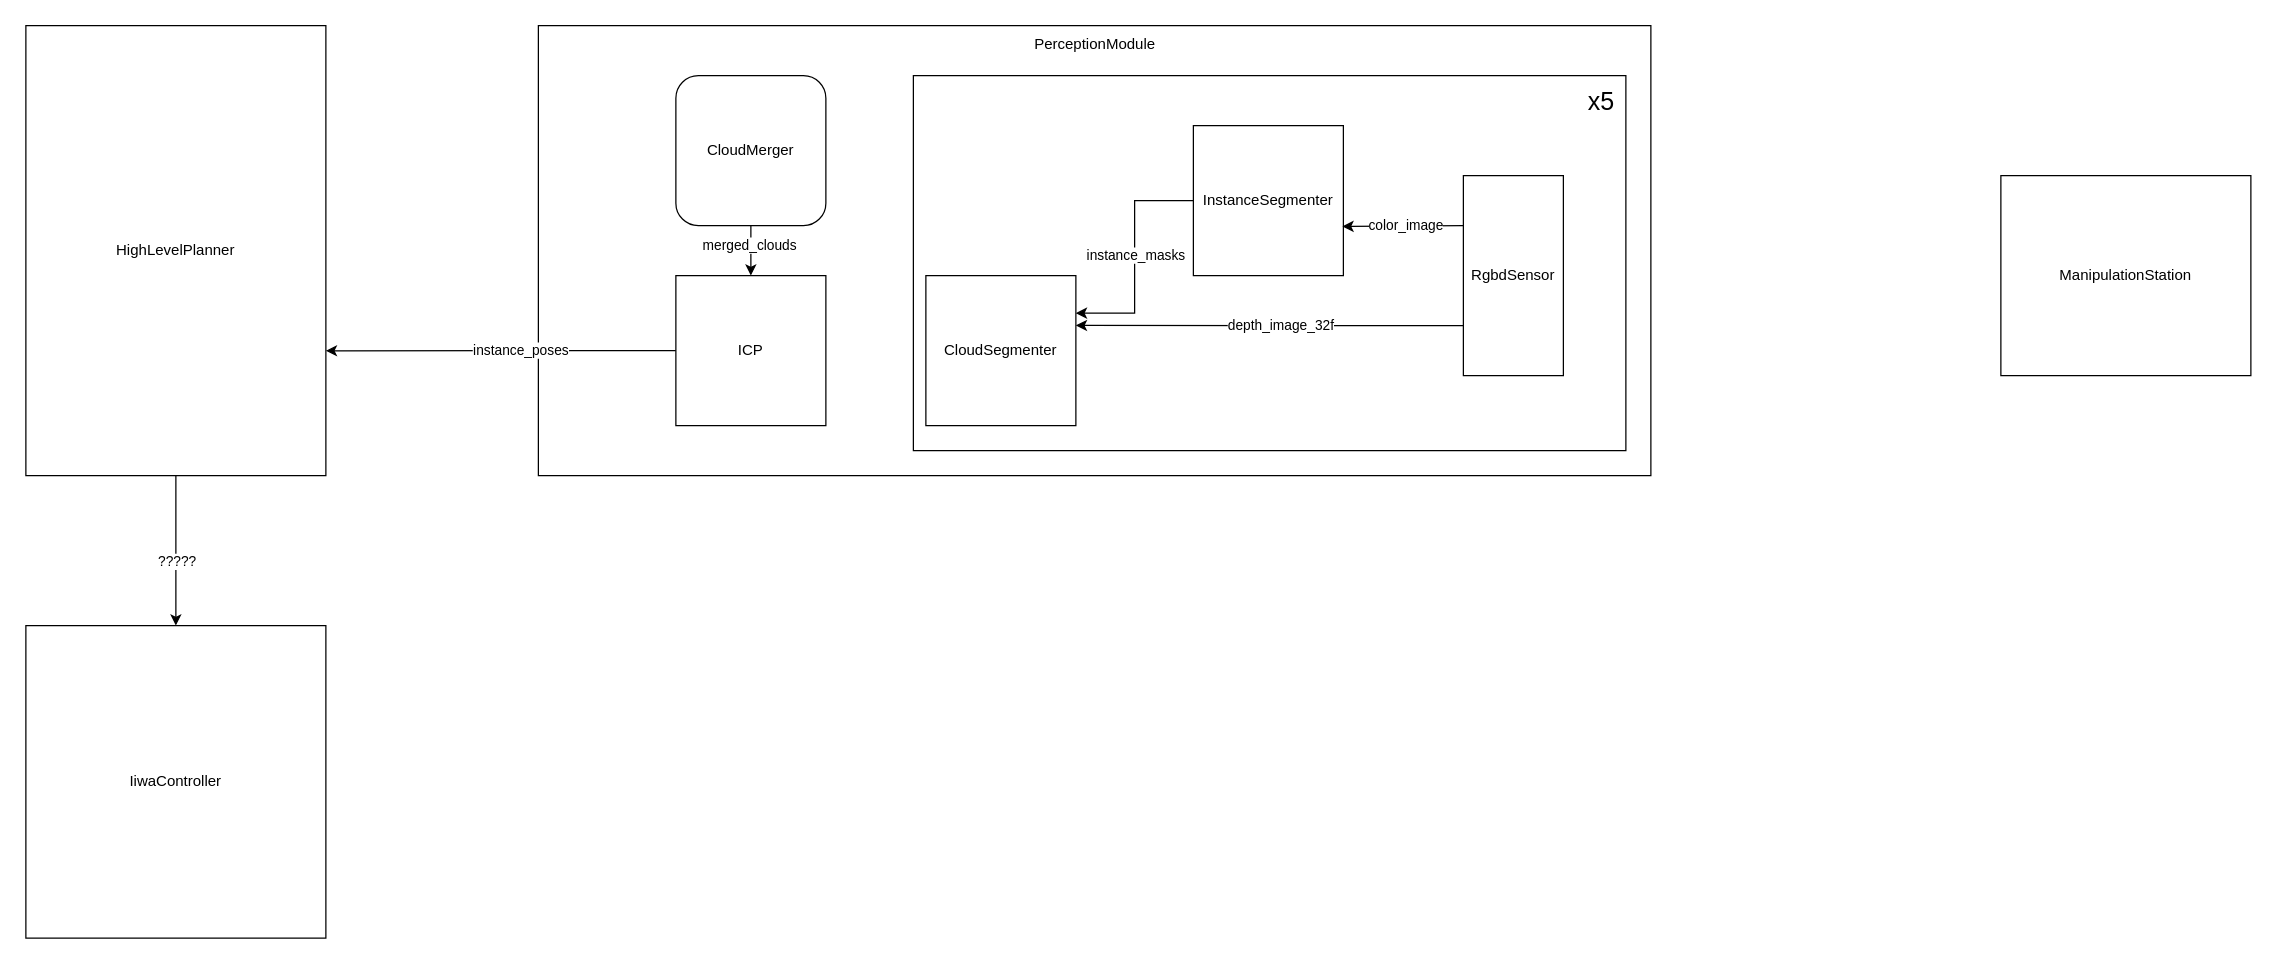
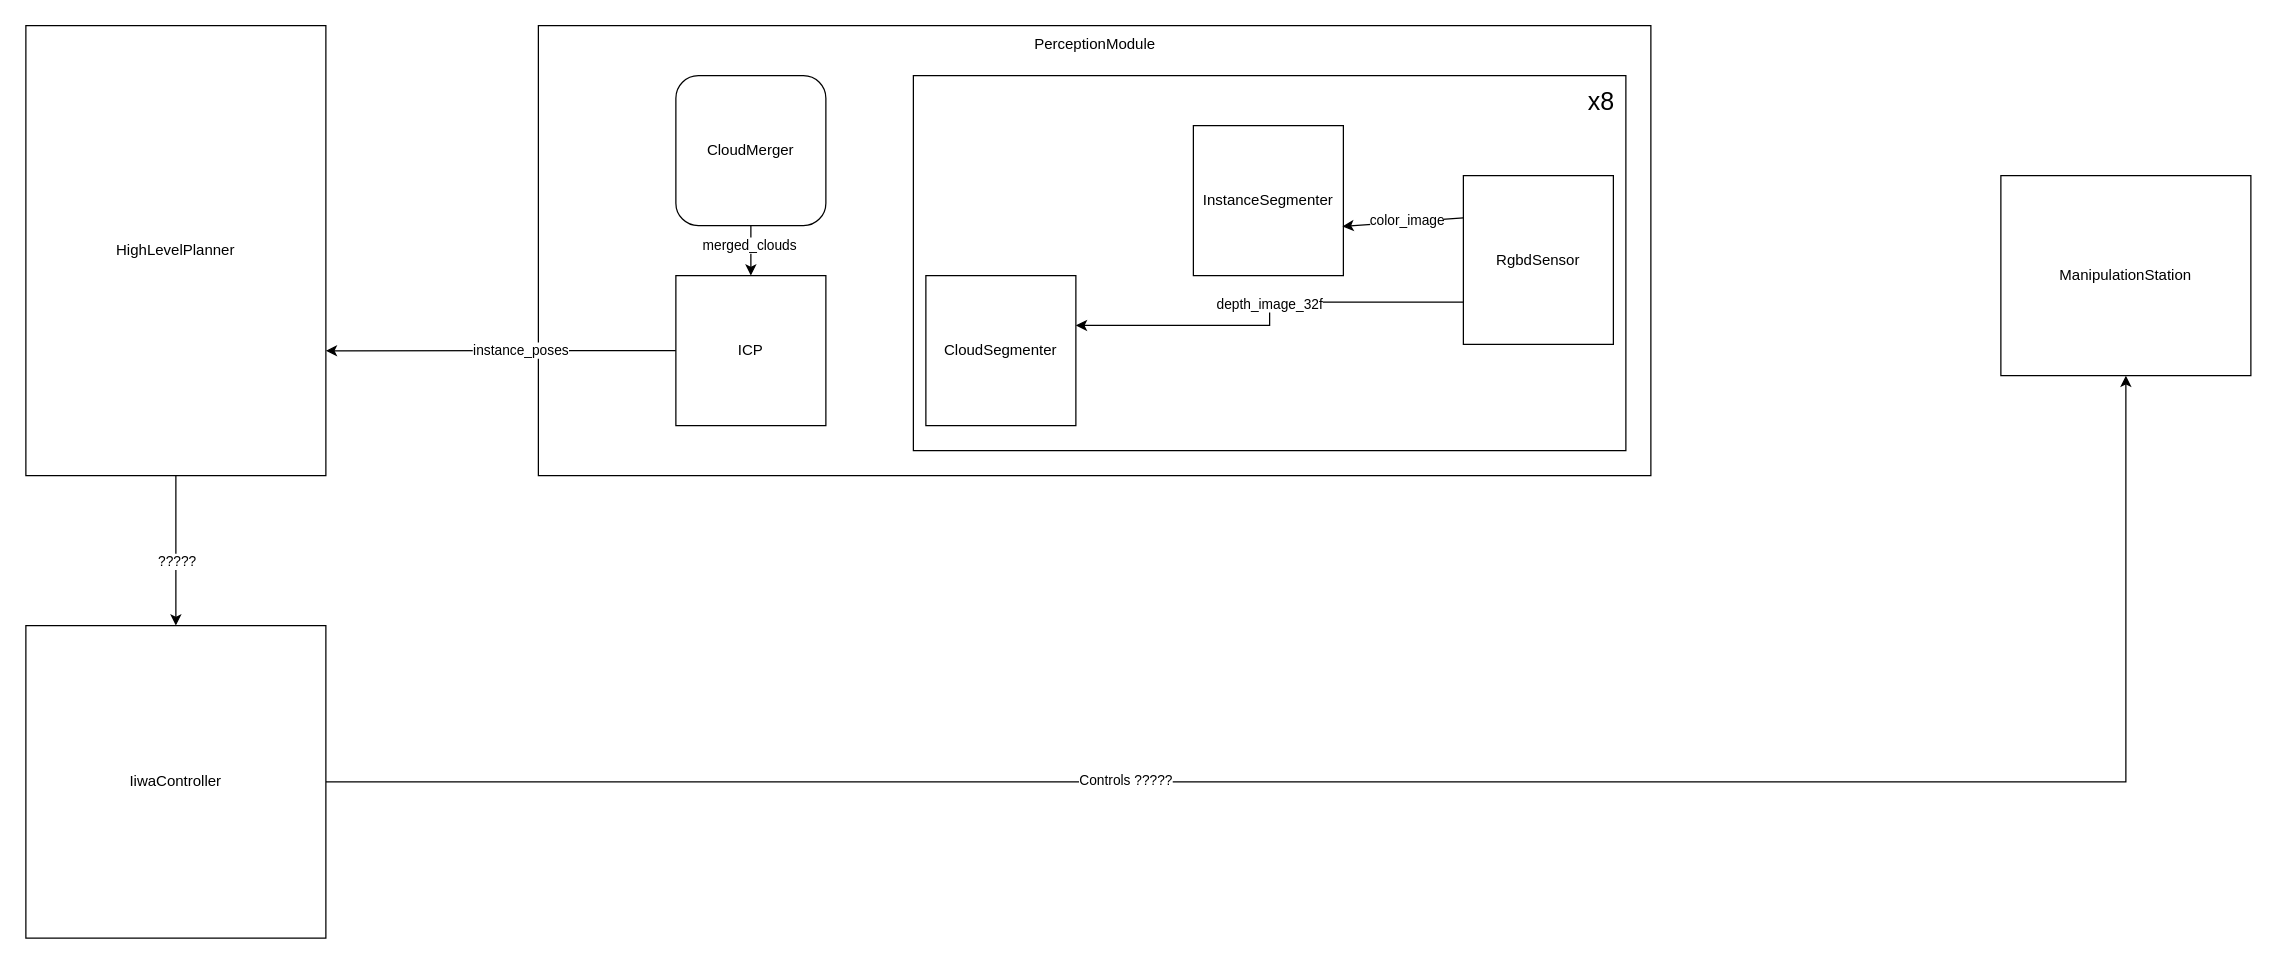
node "x5": label "x5" -> "x8"
edge "InstanceSegmenter" -> "CloudSegmenter": removed, label "instance_masks"
node "RgbdSensor": size 100x200 -> 150x169
edge "IiwaController" -> "ManipulationStation": added, label "Controls ?????"
